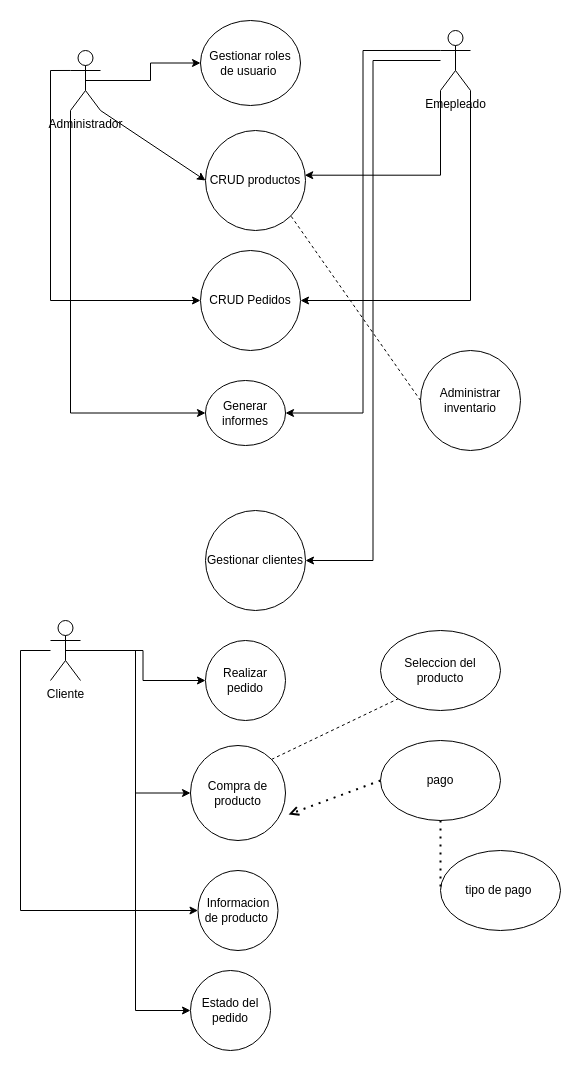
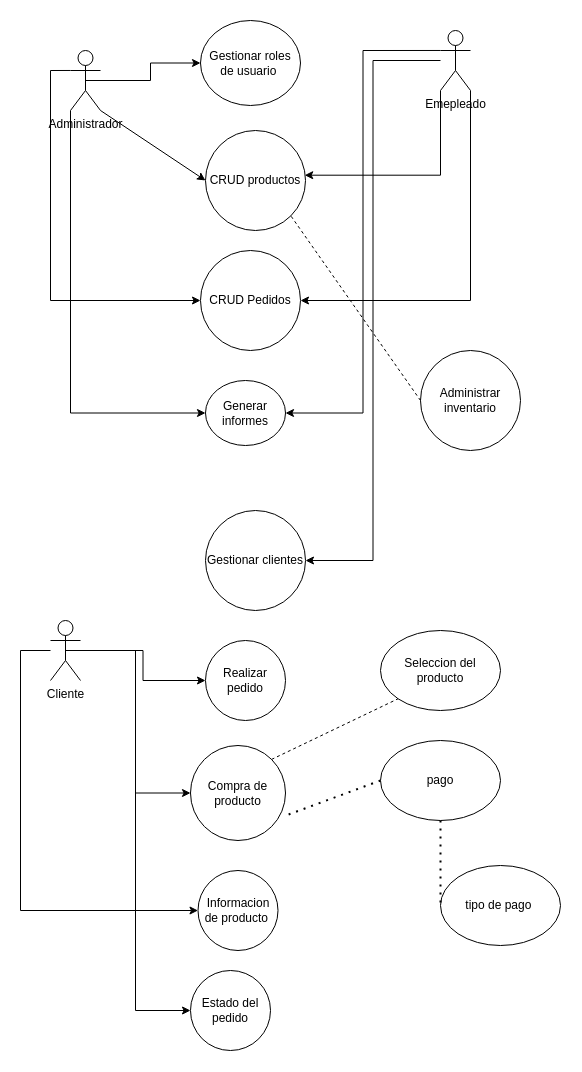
edge "pago" -> "Compra de producto": arrowhead open -> none
node "tipo de pago": moved (501, 891) -> (501, 906)
